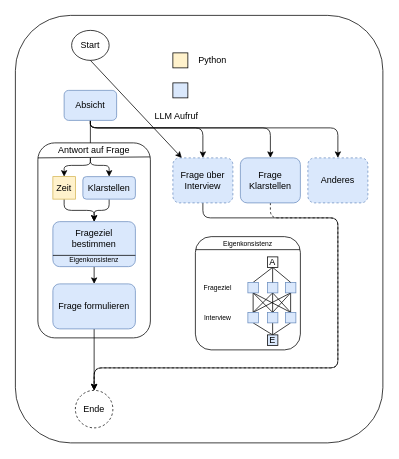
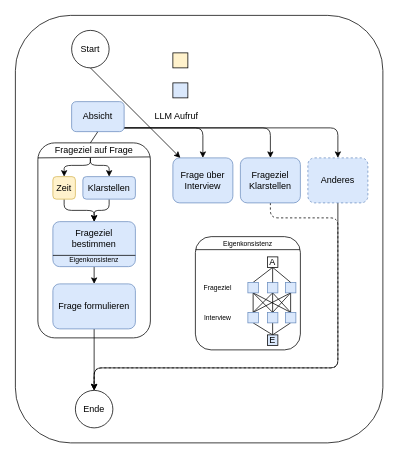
node "Start": size 38x30 -> 38x38
node "Python": removed
node "Absicht": moved (90, 105) -> (98, 117)
node "Antwort auf Frage": label "Antwort auf Frage" -> "Frageziel auf Frage"
node "Frage über Interview": style dashed -> solid
node "Frage Klarstellen": label "Frage Klarstellen" -> "Frageziel Klarstellen"
node "Zeit": shape rectangle -> rounded rectangle
edge "Anderes" -> "Ende": added
edge "Frage über Interview" -> "Ende": removed
node "Ende": style dashed -> solid
